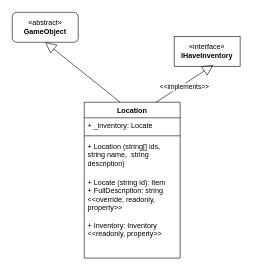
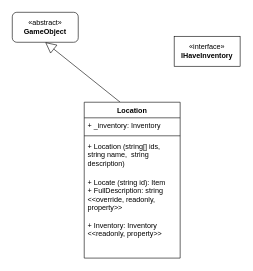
edge "Location" -> "«interface» IHaveInventory": removed, label "<<implements>>"
node "+ _inventory: Locate": label "+ _inventory: Locate" -> "+ _inventory: Inventory"
